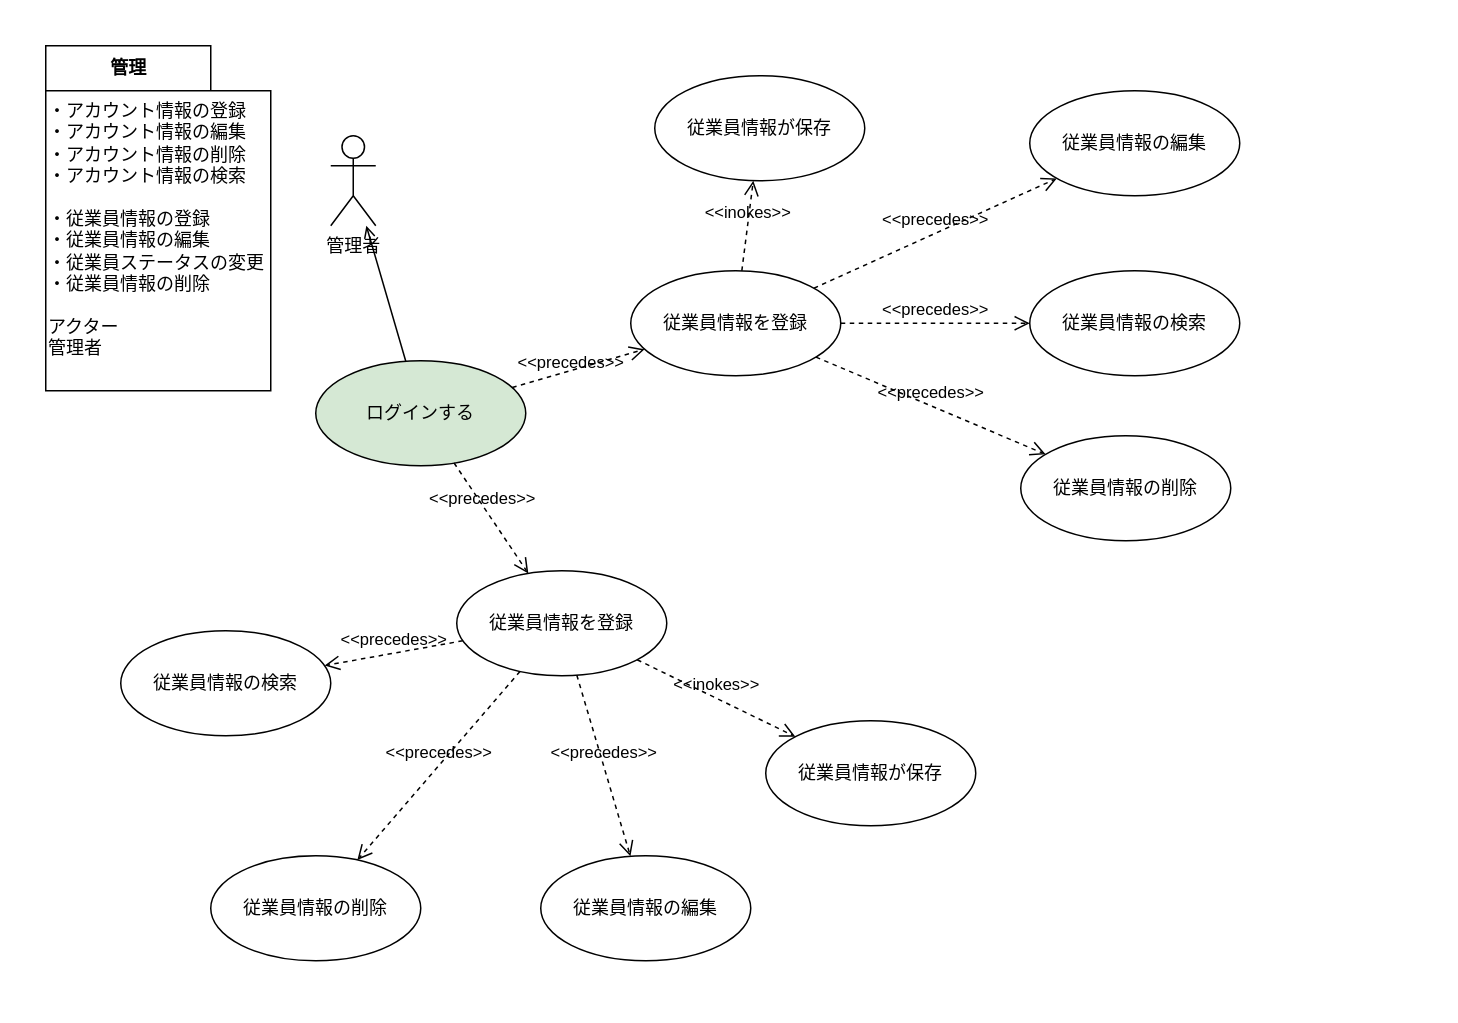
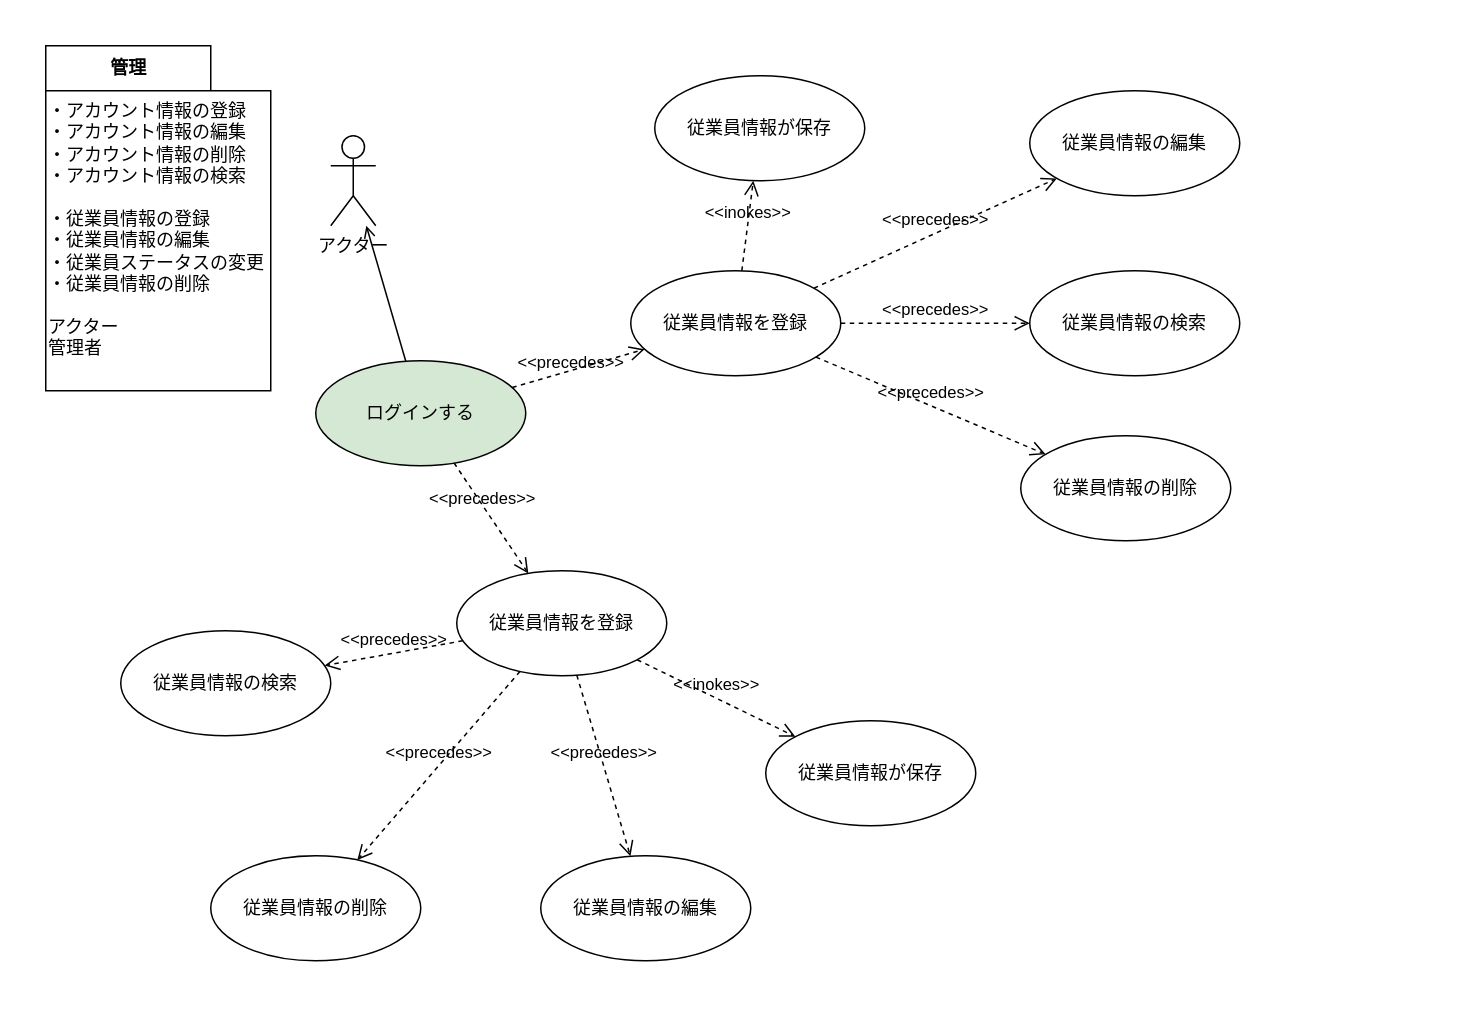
node "管理者": label "管理者" -> "アクター"
